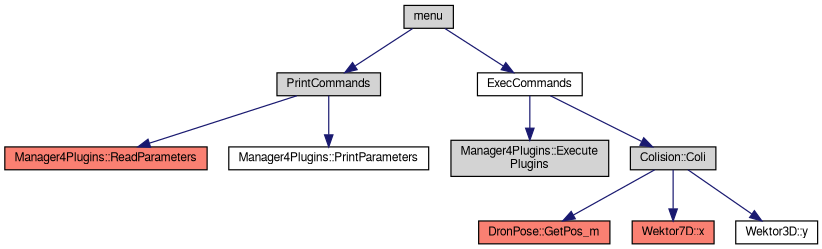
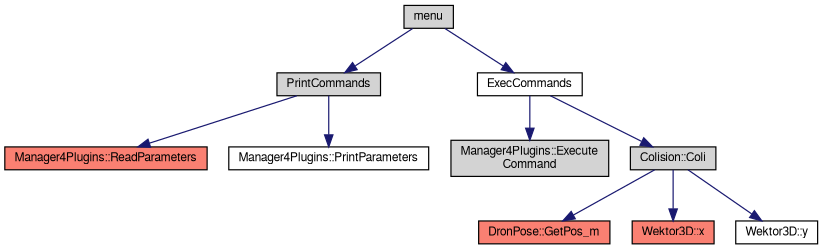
node "Manager4Plugins::Execute Plugins": label "Manager4Plugins::Execute Plugins" -> "Manager4Plugins::Execute Command"
node "Wektor7D::x": label "Wektor7D::x" -> "Wektor3D::x"
